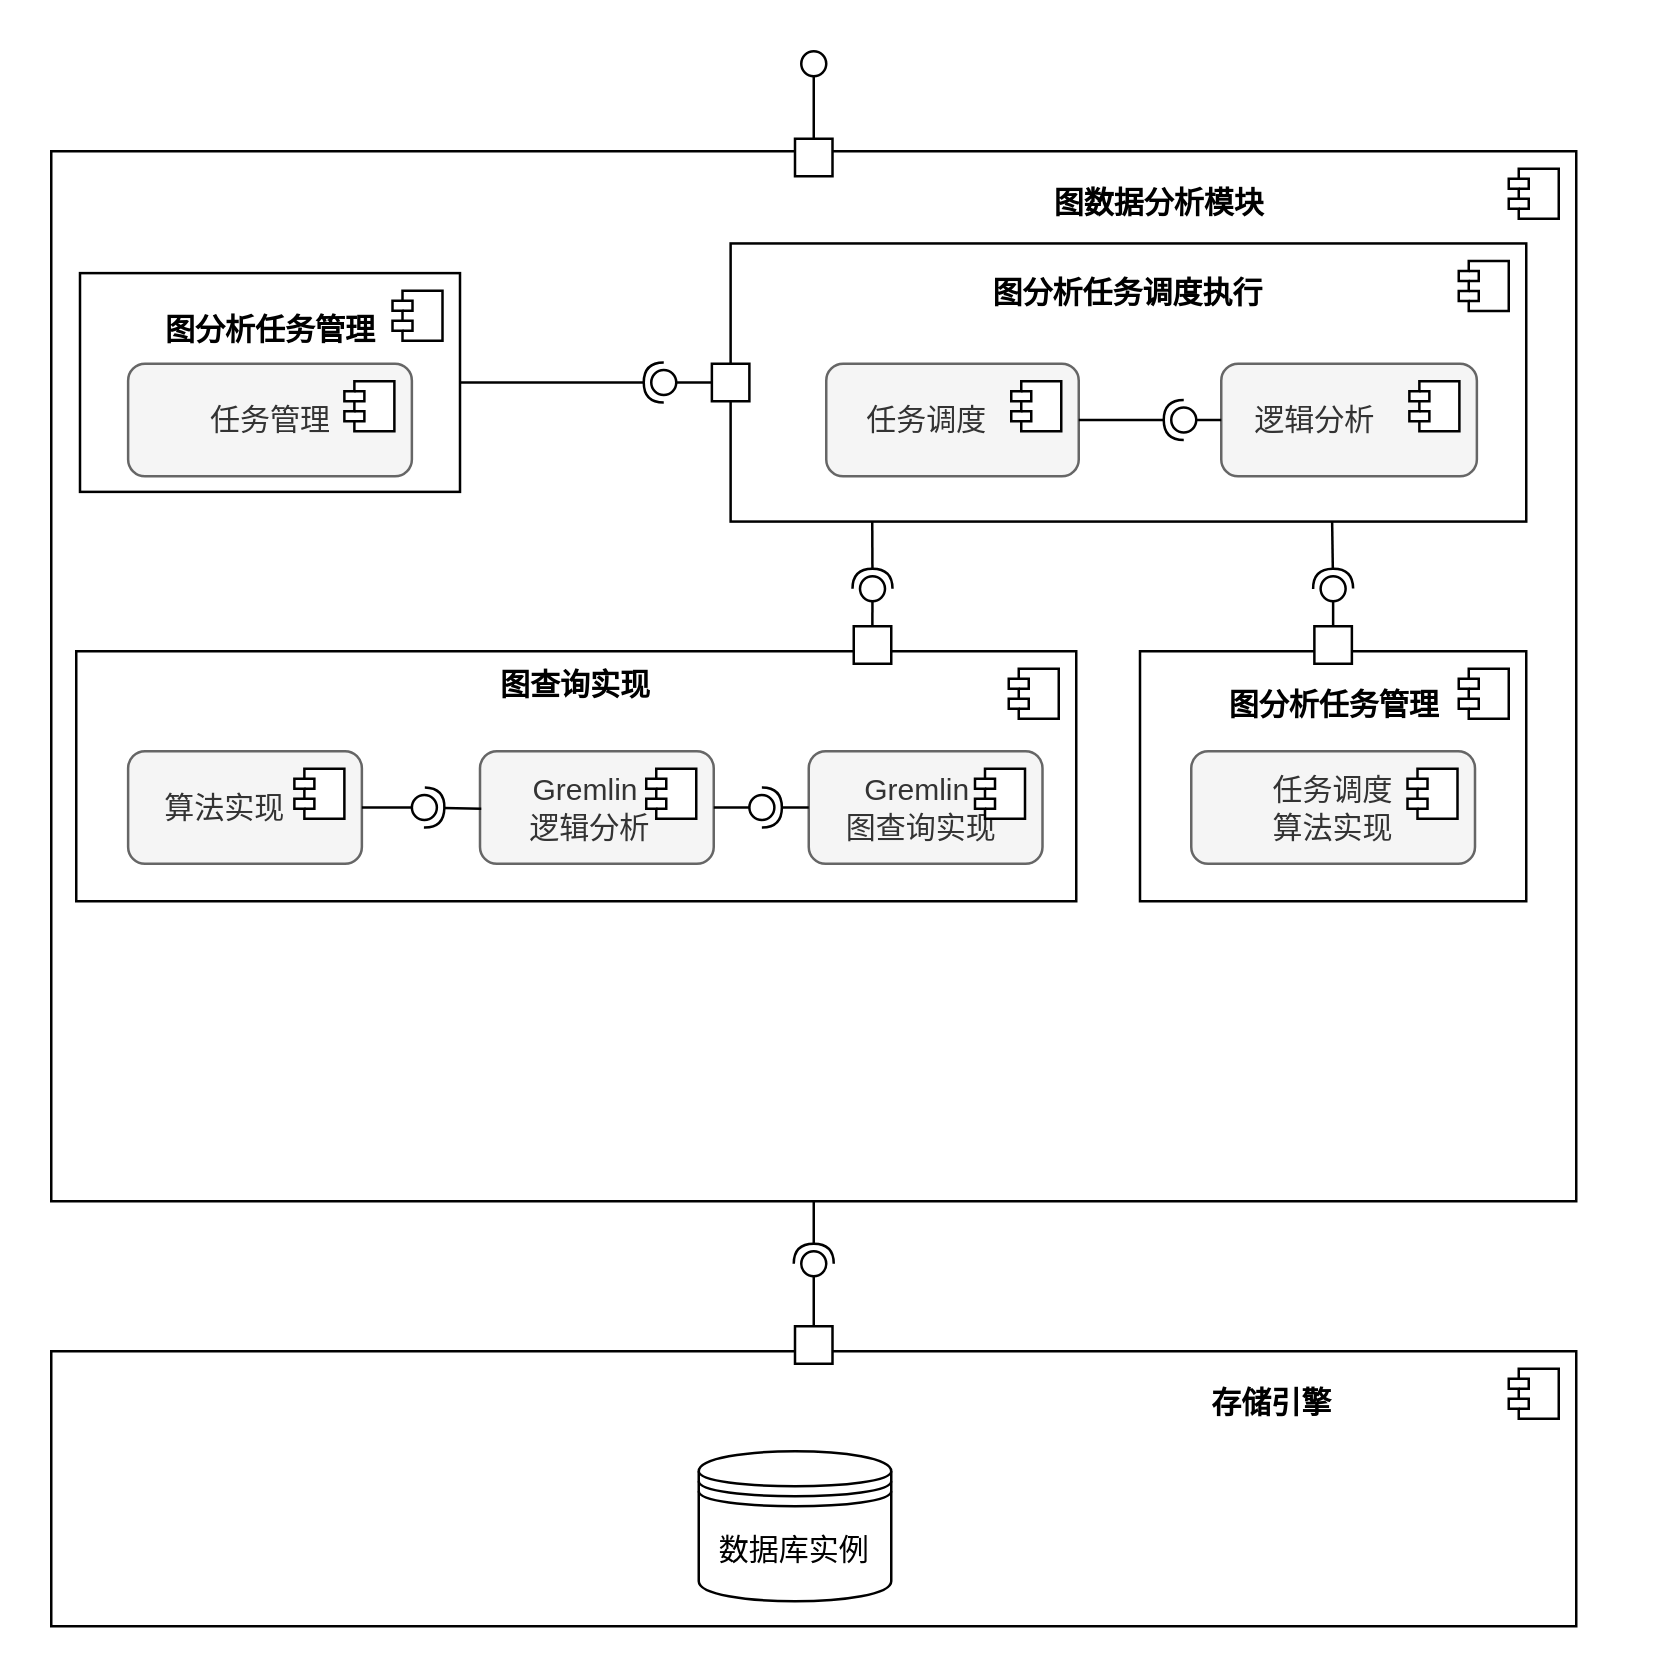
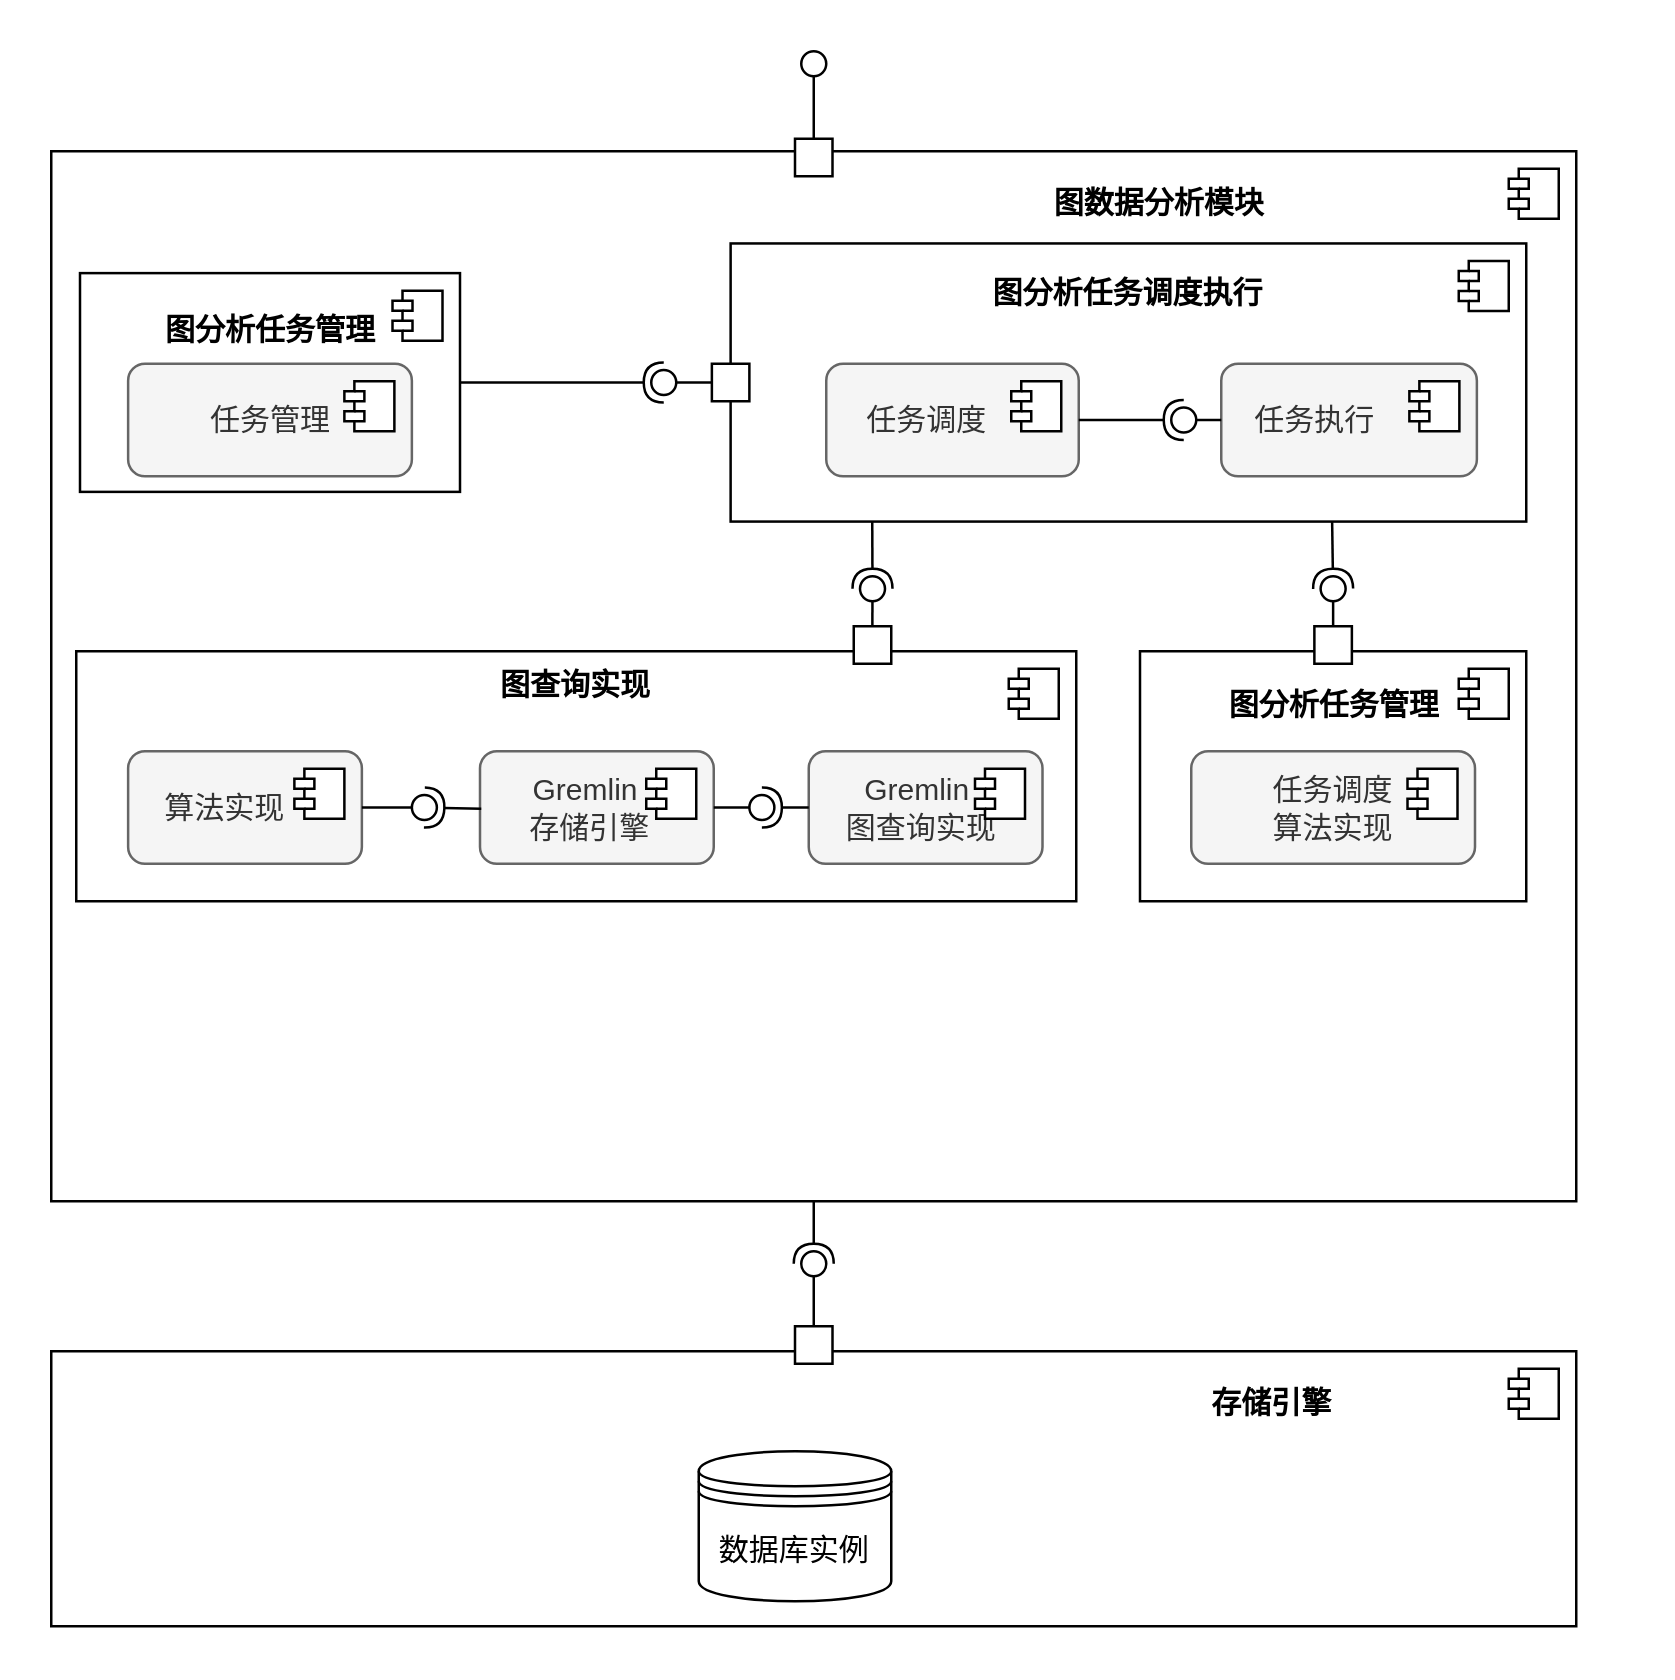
node "逻辑分析": label "逻辑分析" -> "任务执行"
node "Gremlin 逻辑分析": label "Gremlin 逻辑分析" -> "Gremlin 存储引擎"
